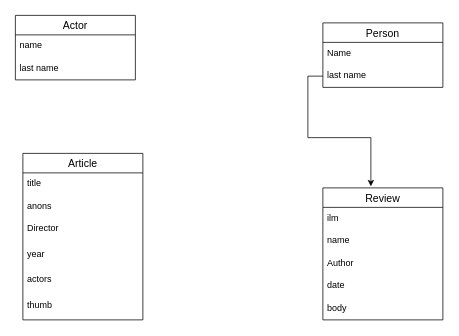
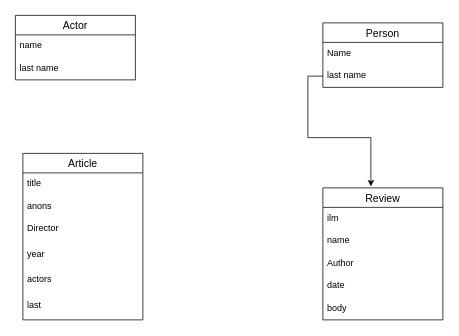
node "thumb": label "thumb" -> "last"
